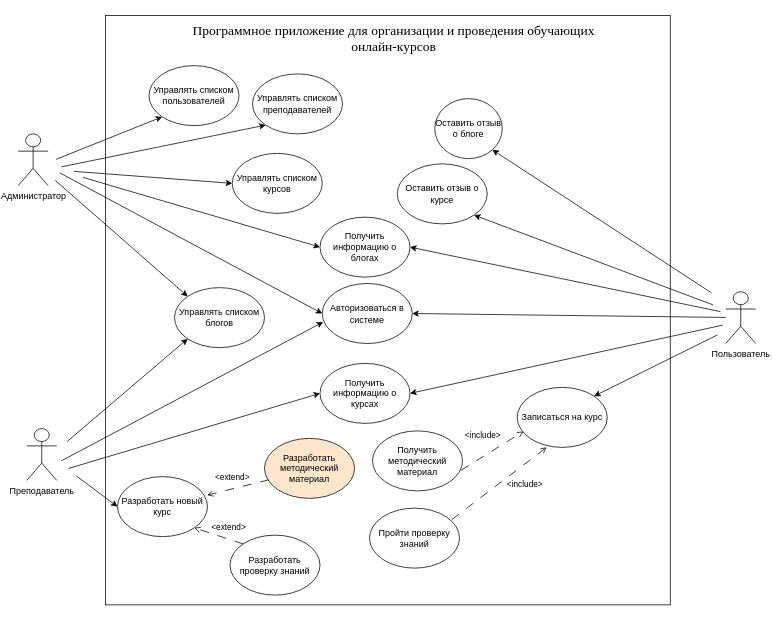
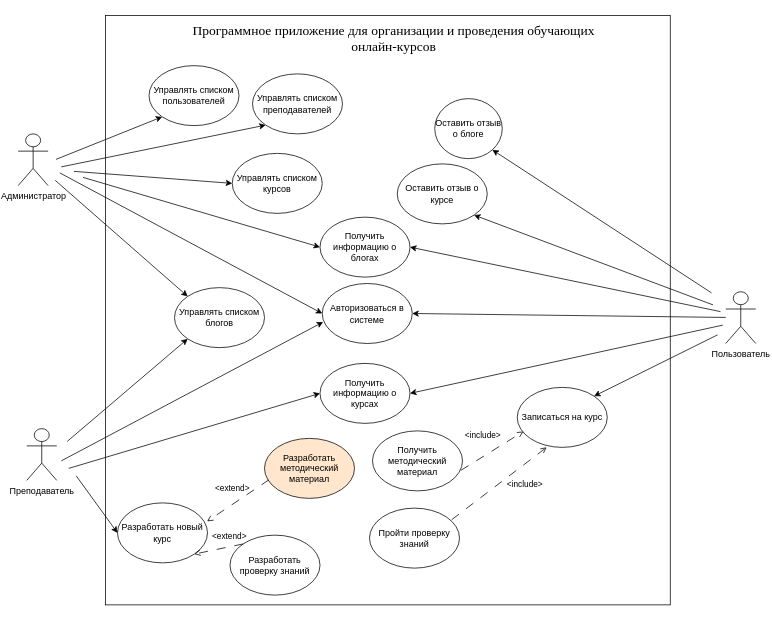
node "Разработать новый курс": moved (162, 507) -> (162, 533)
